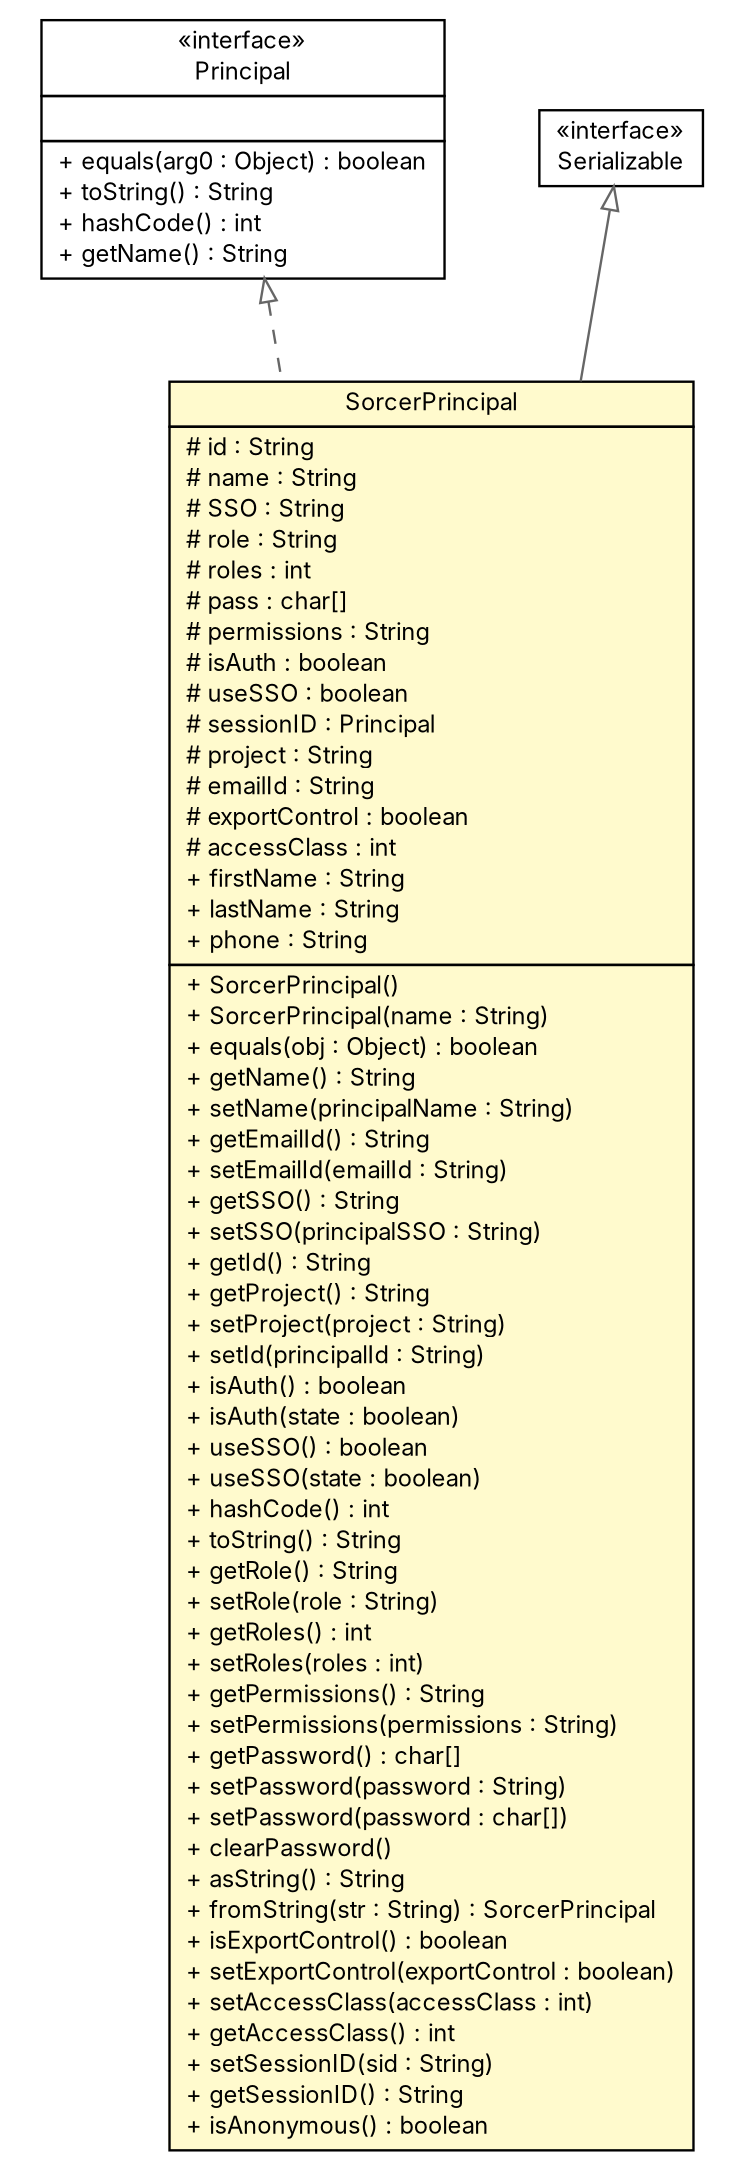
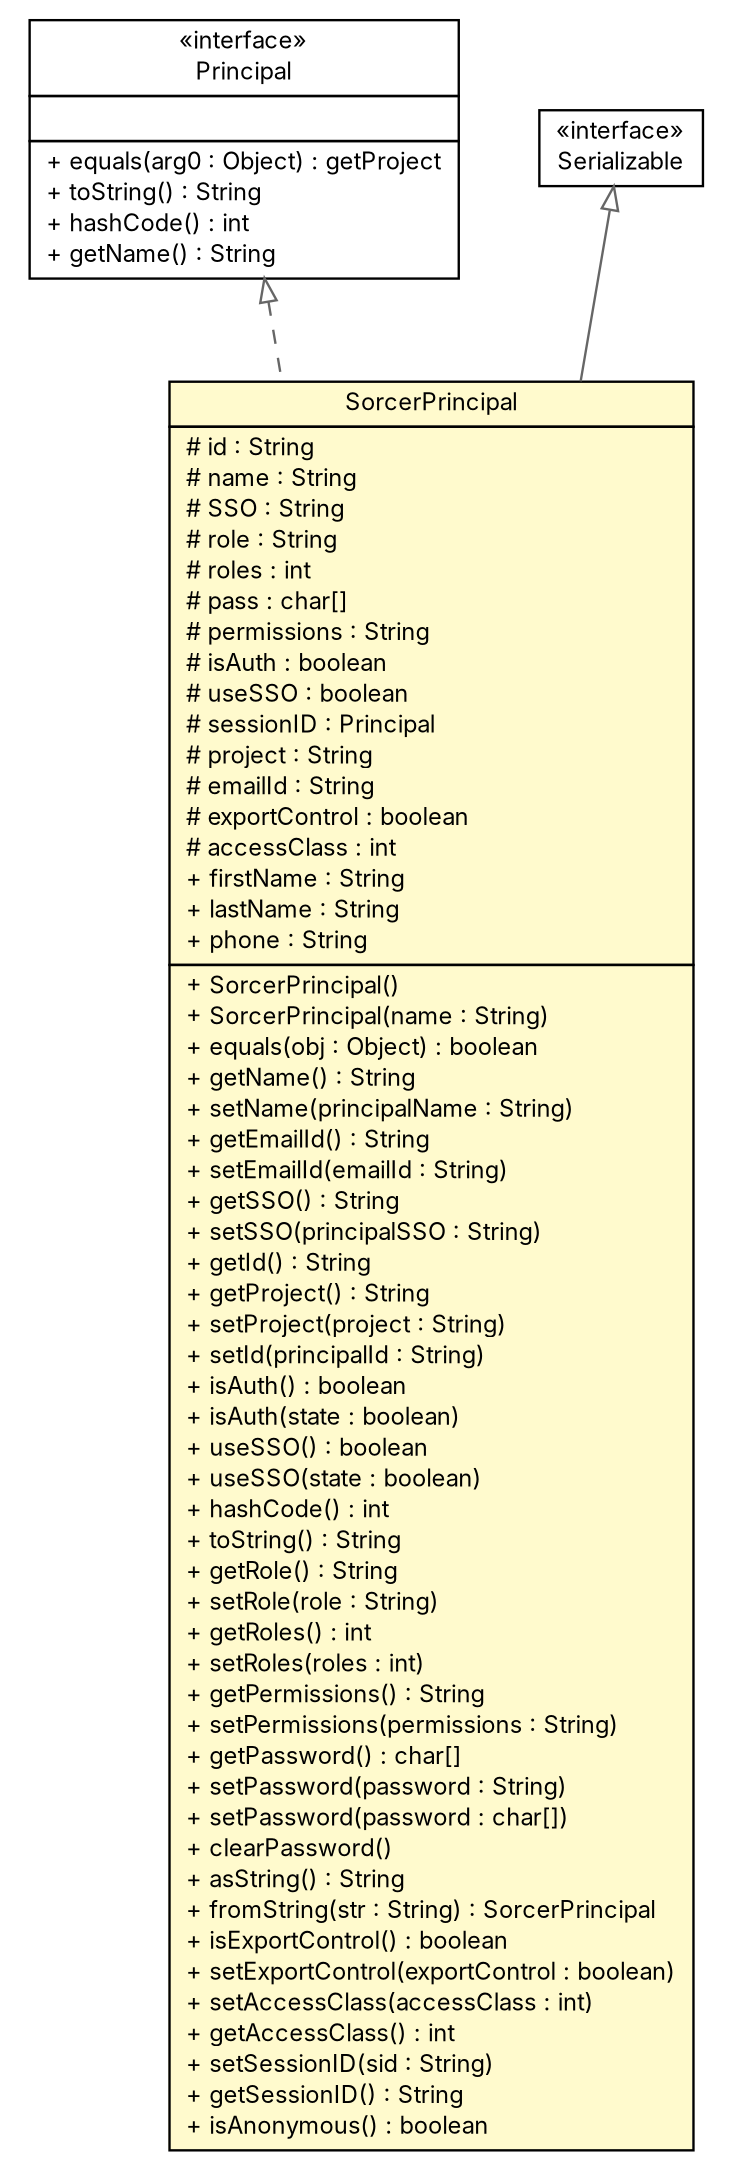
node "Principal": text "+ equals(arg0 : Object) : boolean" -> "+ equals(arg0 : Object) : getProject"
